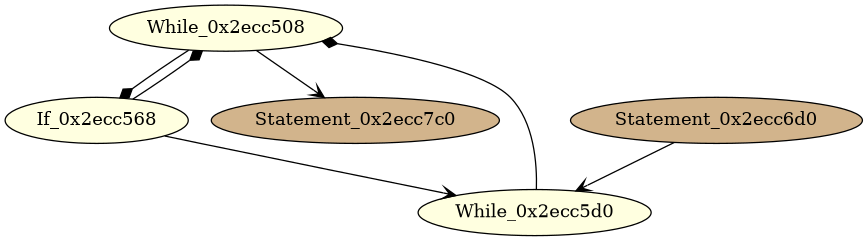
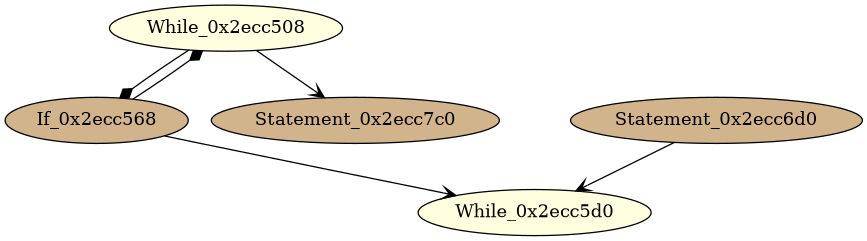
edge "While_0x2ecc5d0" -> "While_0x2ecc508": removed
node "If_0x2ecc568": fillcolor lightyellow -> tan
